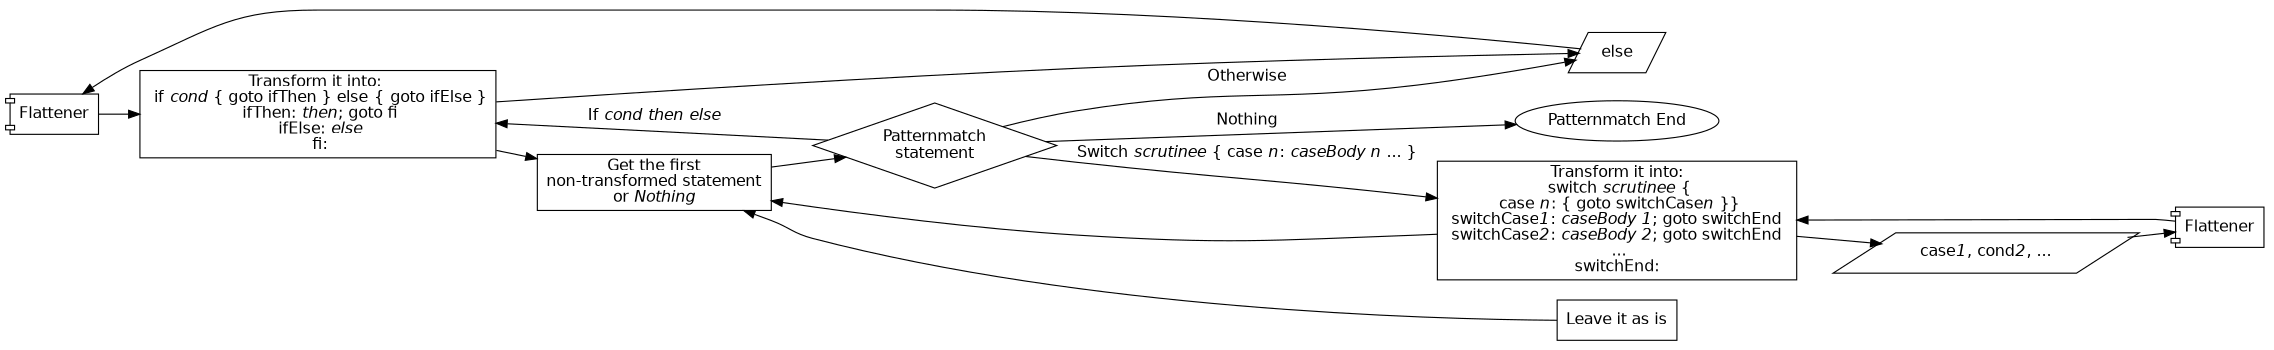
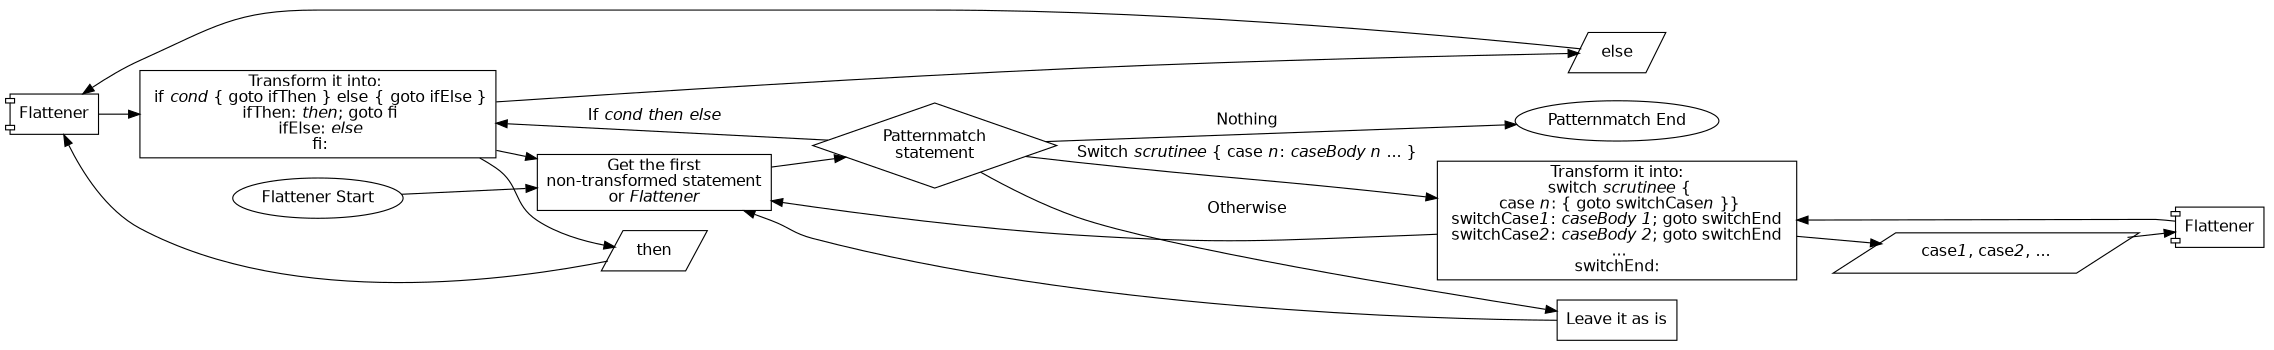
edge "Patternmatch statement" -> "else": now "Patternmatch statement" -> "Leave it as is"
node "Get the first": text "Nothing" -> "Flattener"
node "Flattener Start": added
node "then": added
node "case": text ", cond" -> ", case"
